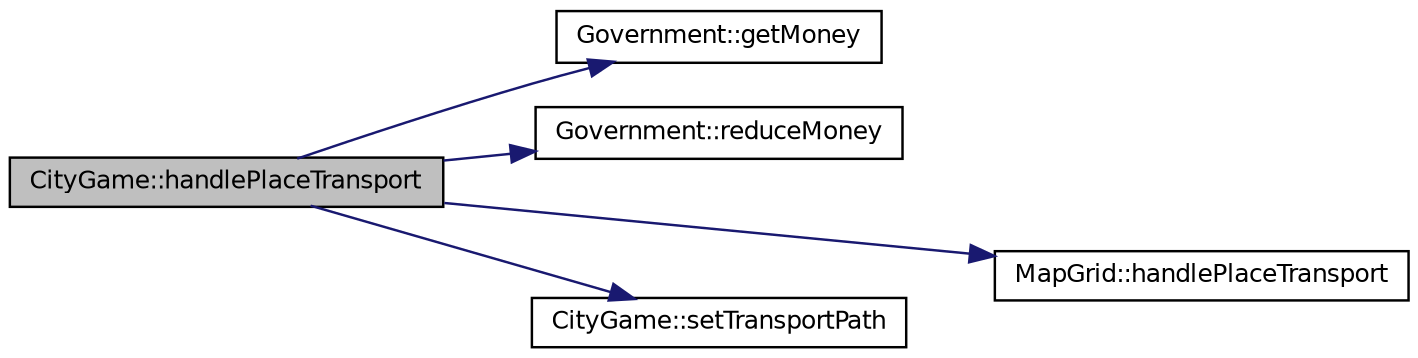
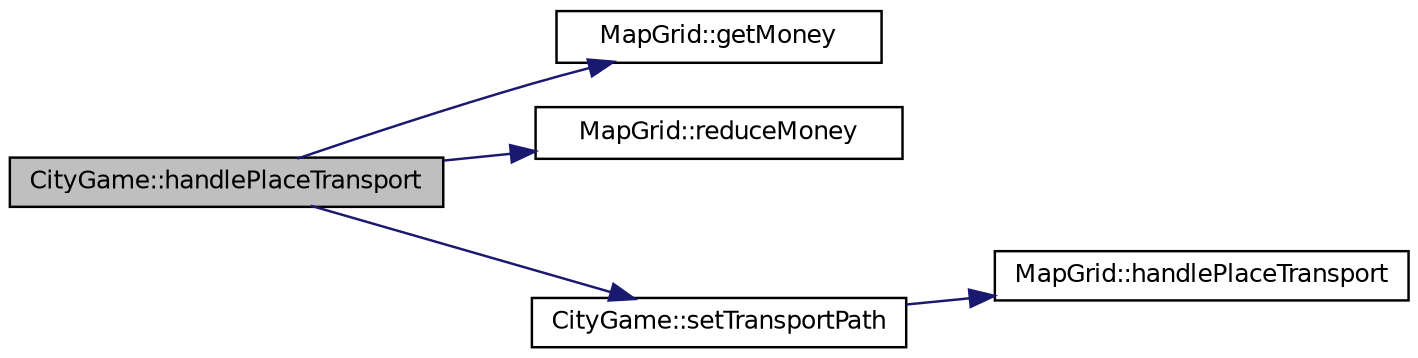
node "Government::getMoney": label "Government::getMoney" -> "MapGrid::getMoney"
node "Government::reduceMoney": label "Government::reduceMoney" -> "MapGrid::reduceMoney"
edge "CityGame::handlePlaceTransport" -> "MapGrid::handlePlaceTransport": now "CityGame::setTransportPath" -> "MapGrid::handlePlaceTransport"
